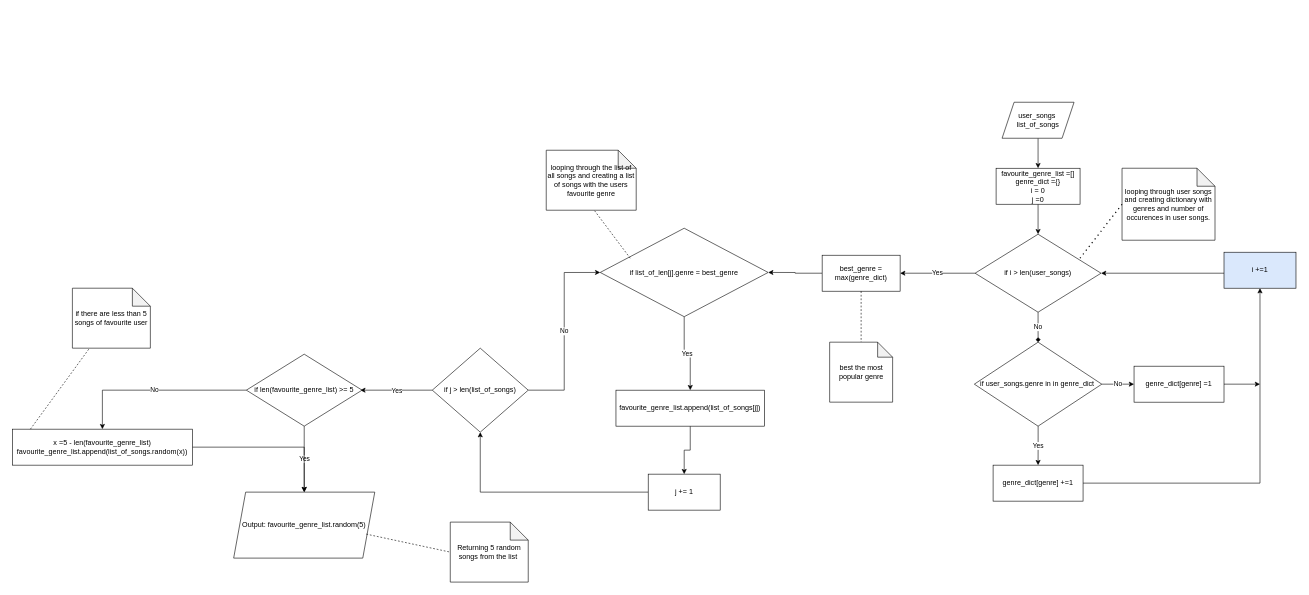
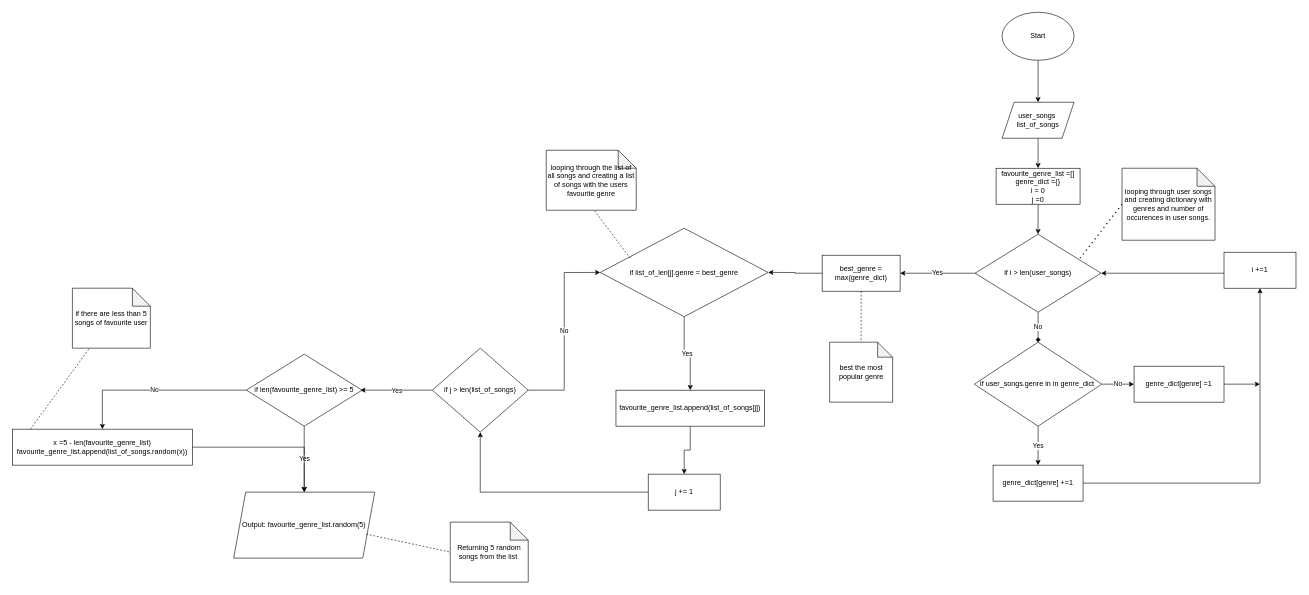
node "Start": added
edge "Start" -> "user_songs list_of_songs": added
node "i +=1": fillcolor #dae8fc -> #ffffff
